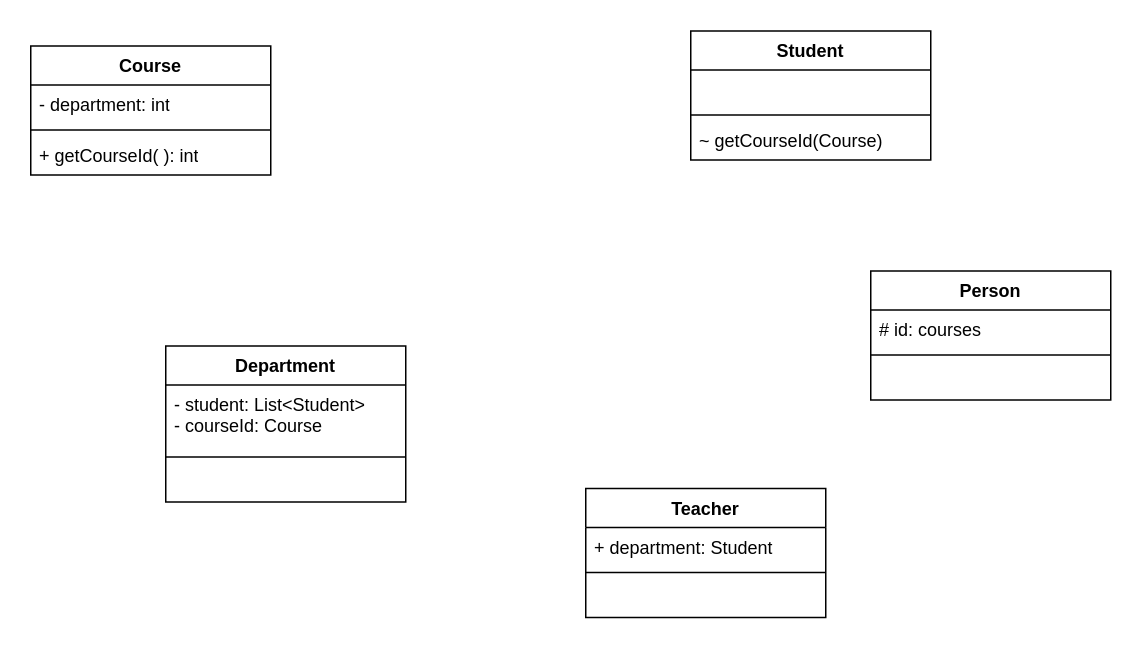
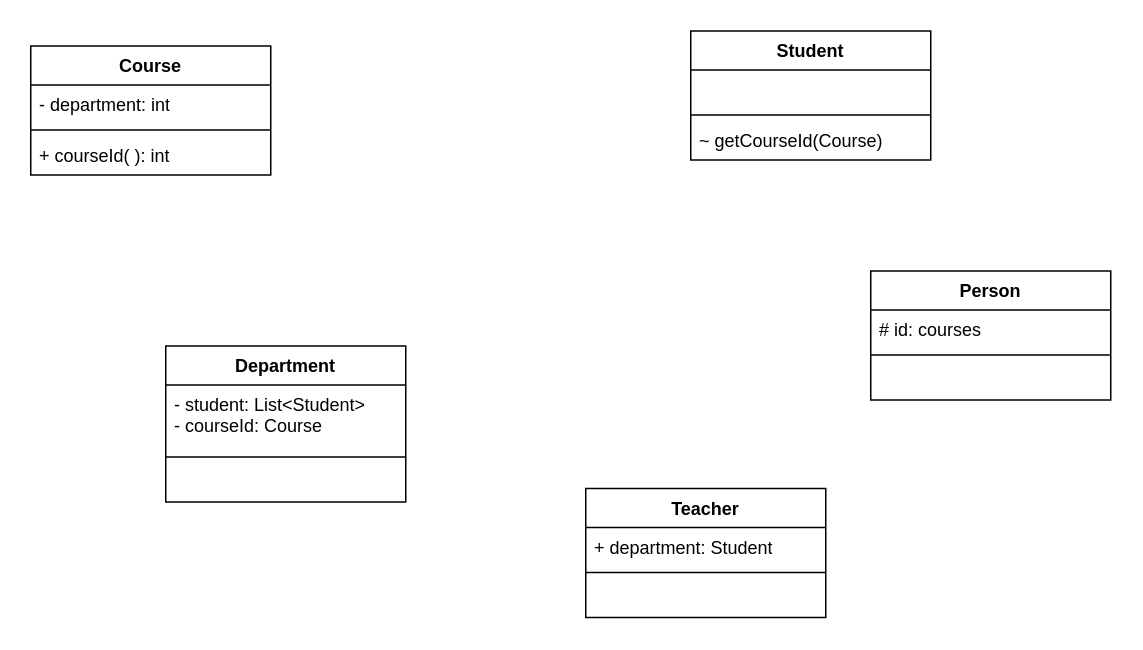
node "+ getCourseId( ): int": label "+ getCourseId( ): int" -> "+ courseId( ): int"
